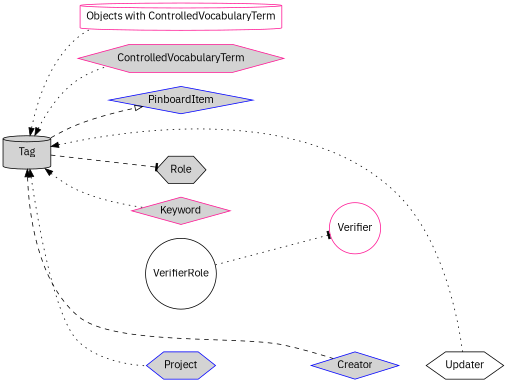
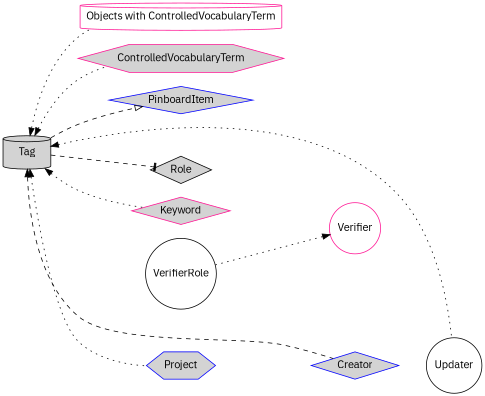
node "Role": shape hexagon -> diamond
edge "VerifierRole" -> "Verifier": arrowhead tee -> normal
node "Updater": shape hexagon -> circle
